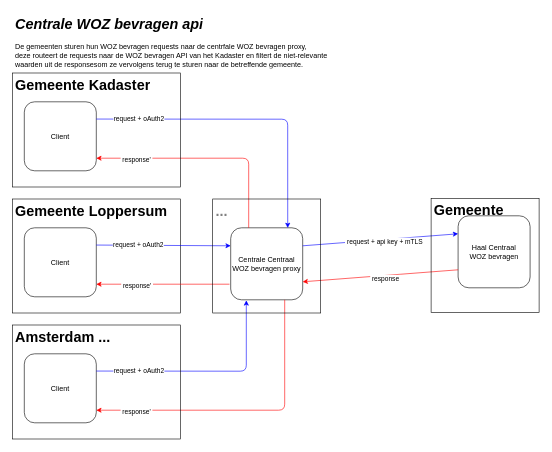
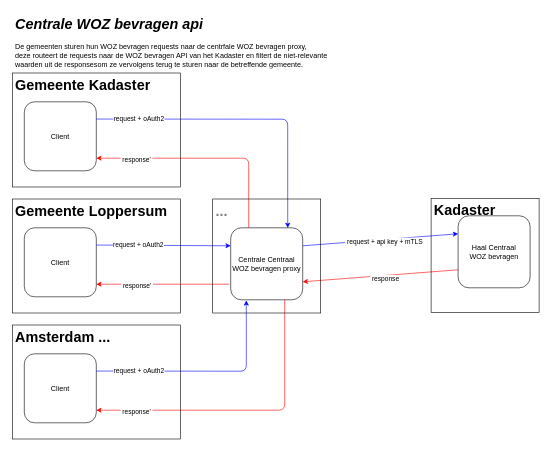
node "Gemeente": label "Gemeente" -> "Kadaster"
